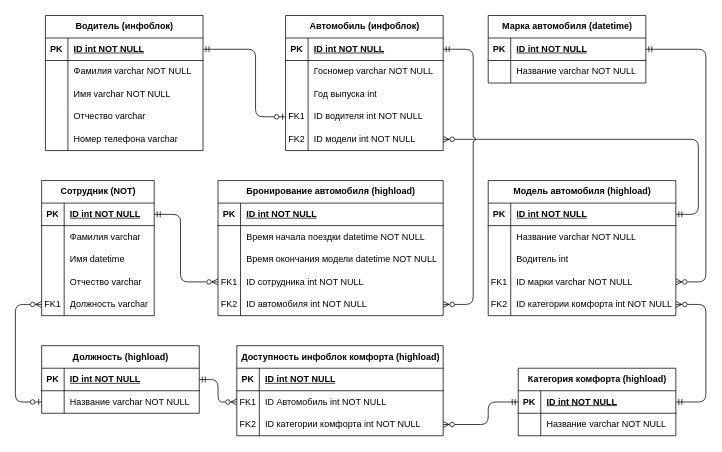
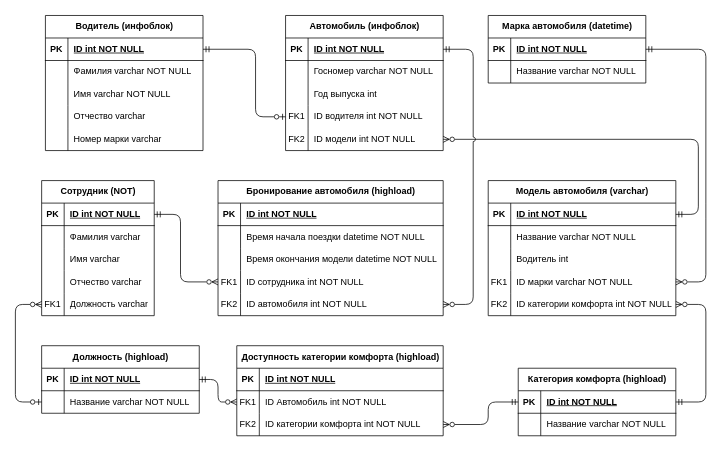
node "Номер телефона varchar": label "Номер телефона varchar" -> "Номер марки varchar"
node "Модель автомобиля (highload)": label "Модель автомобиля (highload)" -> "Модель автомобиля (varchar)"
node "Имя datetime": label "Имя datetime" -> "Имя varchar"
node "Доступность инфоблок комфорта (highload)": label "Доступность инфоблок комфорта (highload)" -> "Доступность категории комфорта (highload)"
